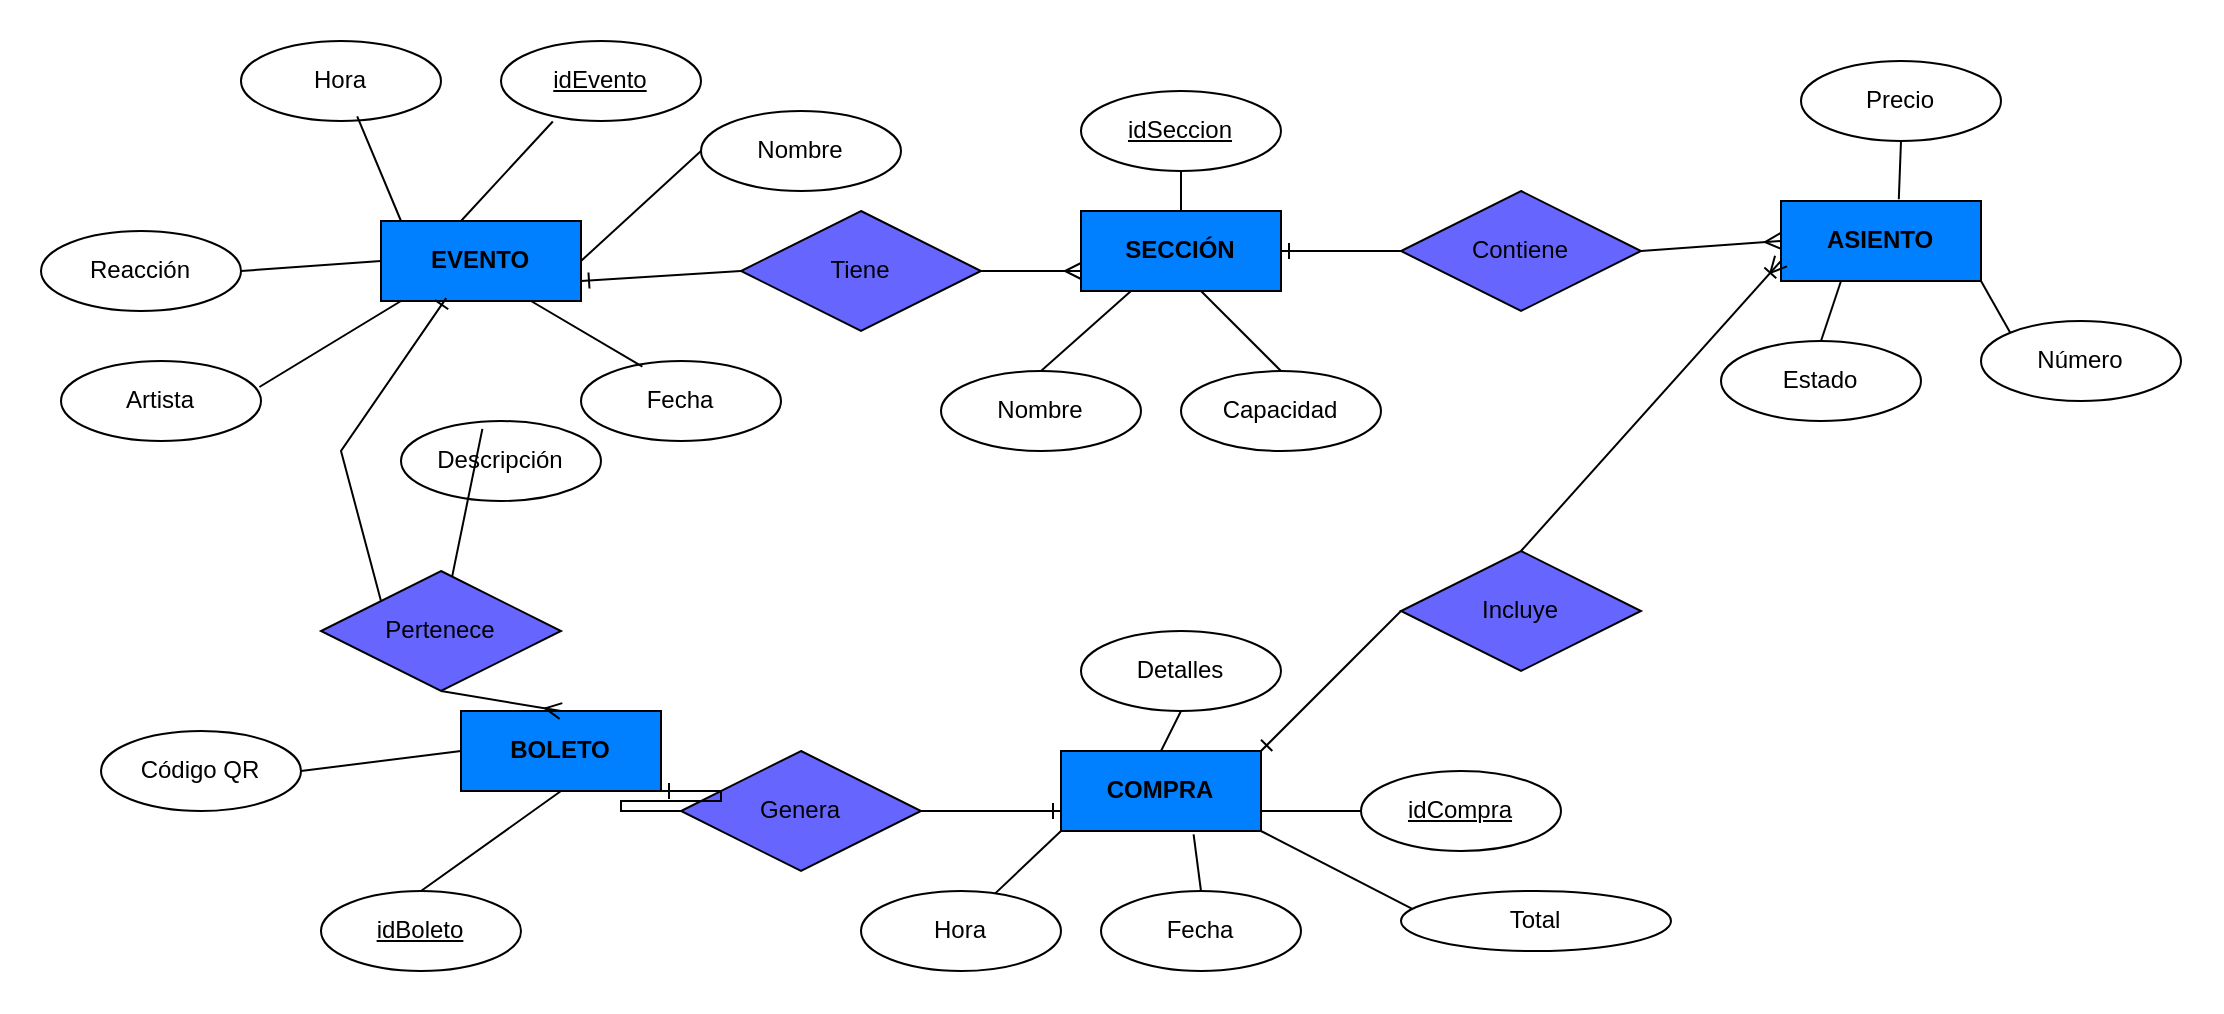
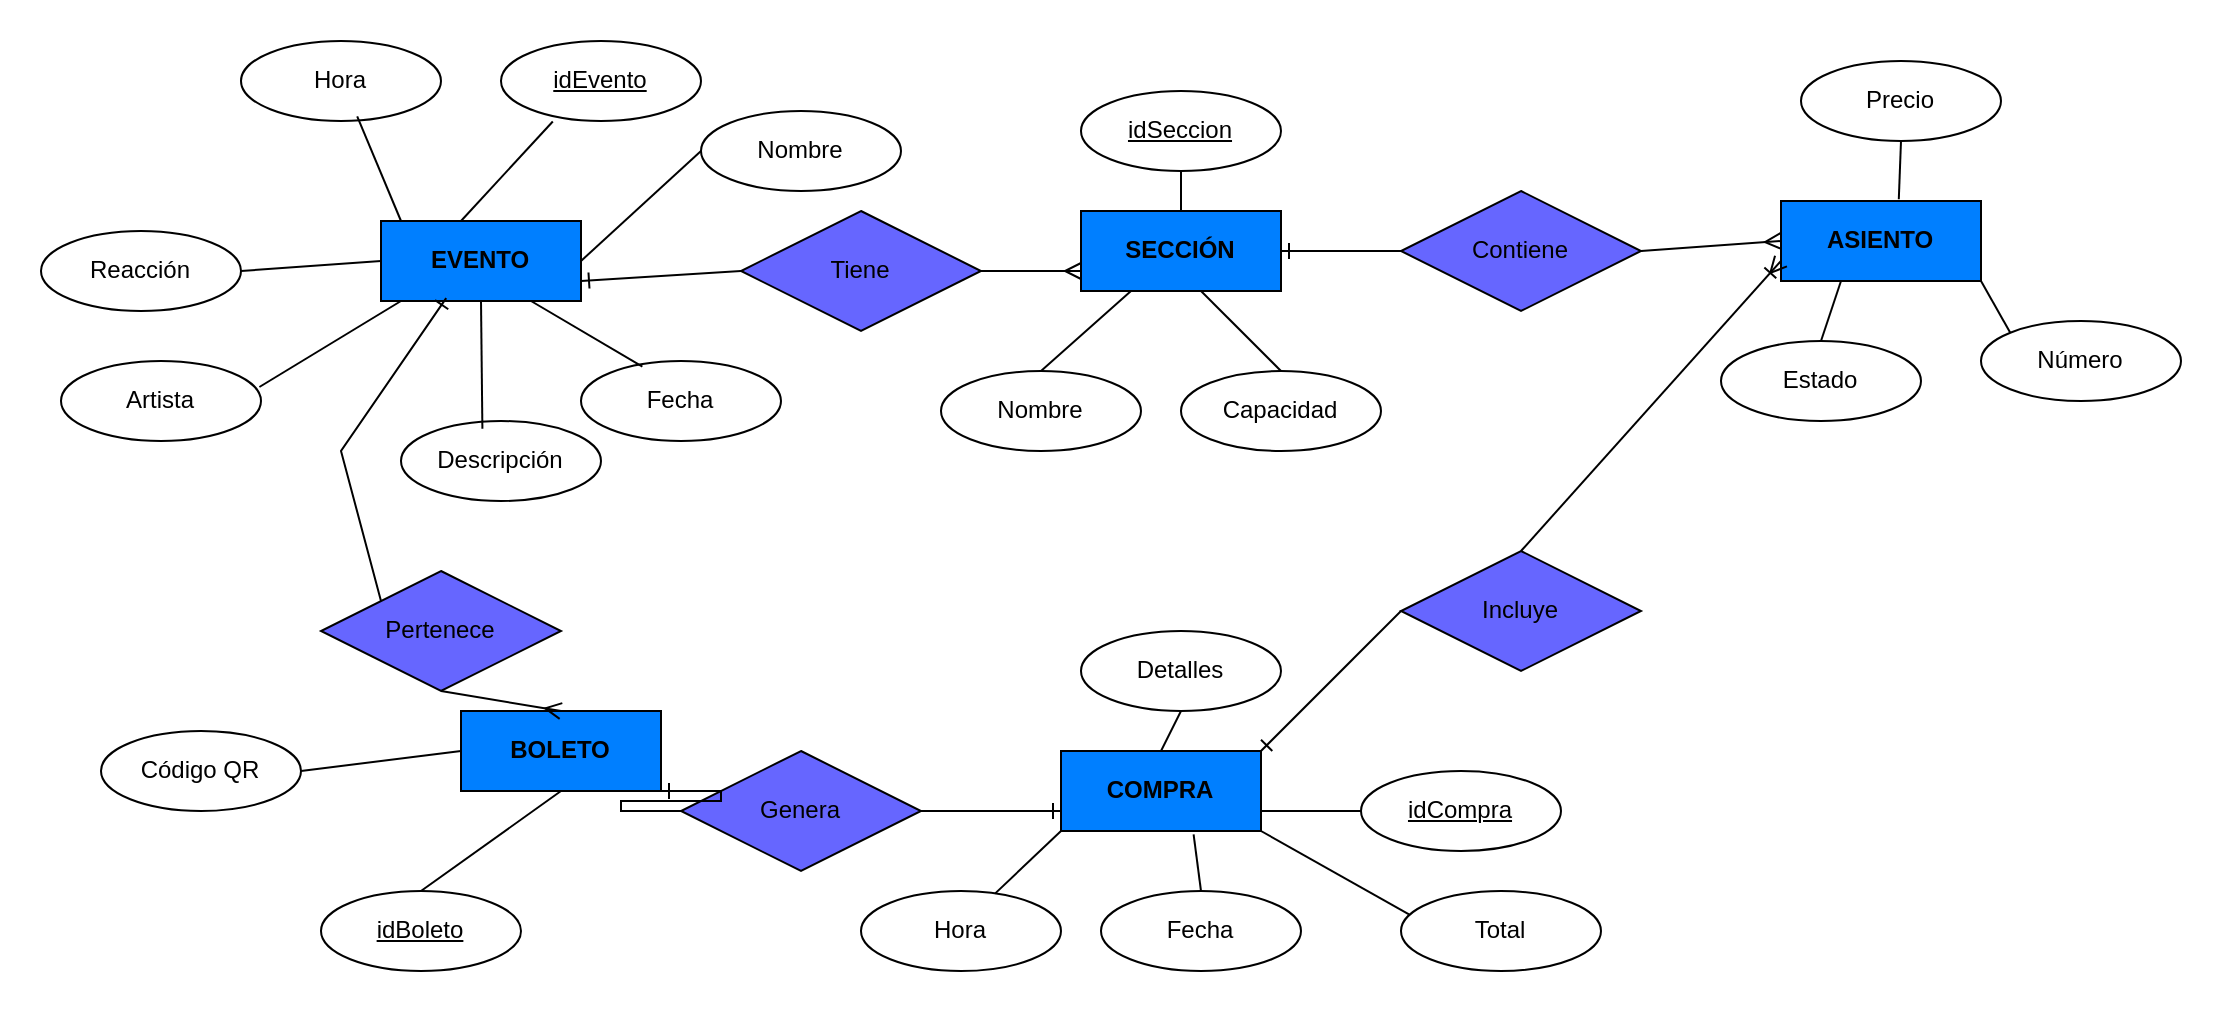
edge "Descripción" -- "Pertenece": now "Descripción" -- "EVENTO"
node "Total": size 270x60 -> 200x80
